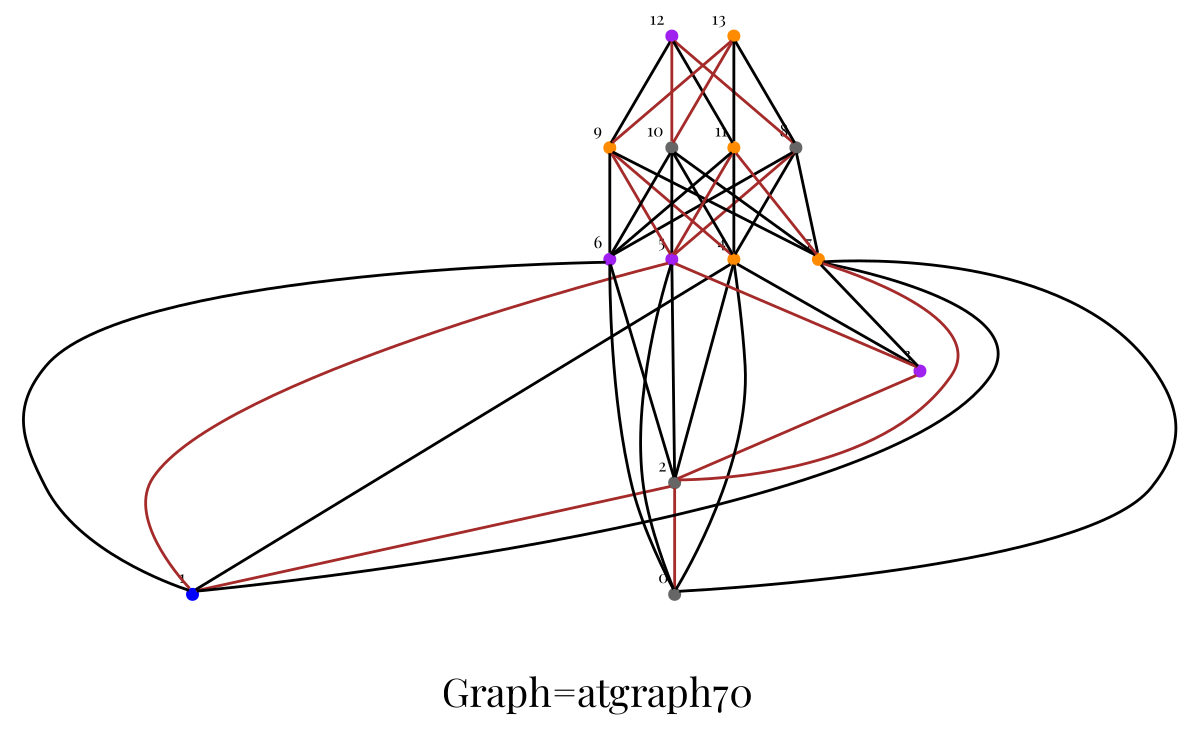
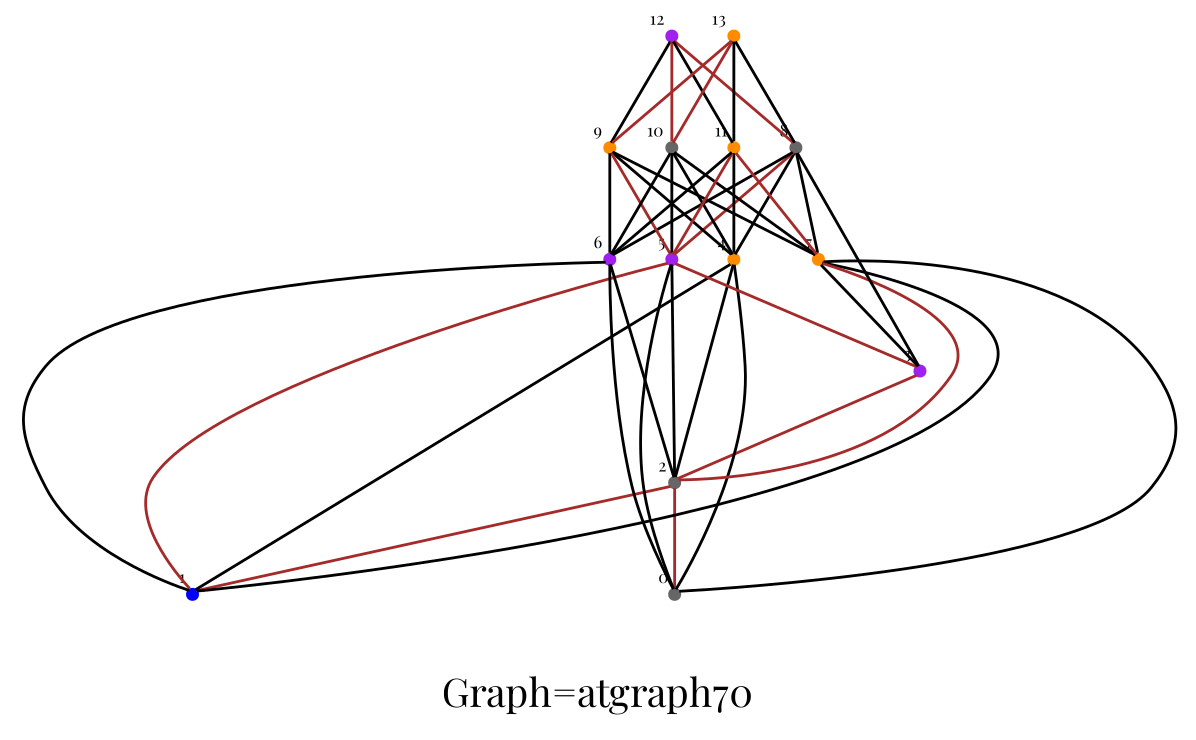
edge "9" -- "4": color brown -> black
edge "4" -- "3": now "8" -- "3"
